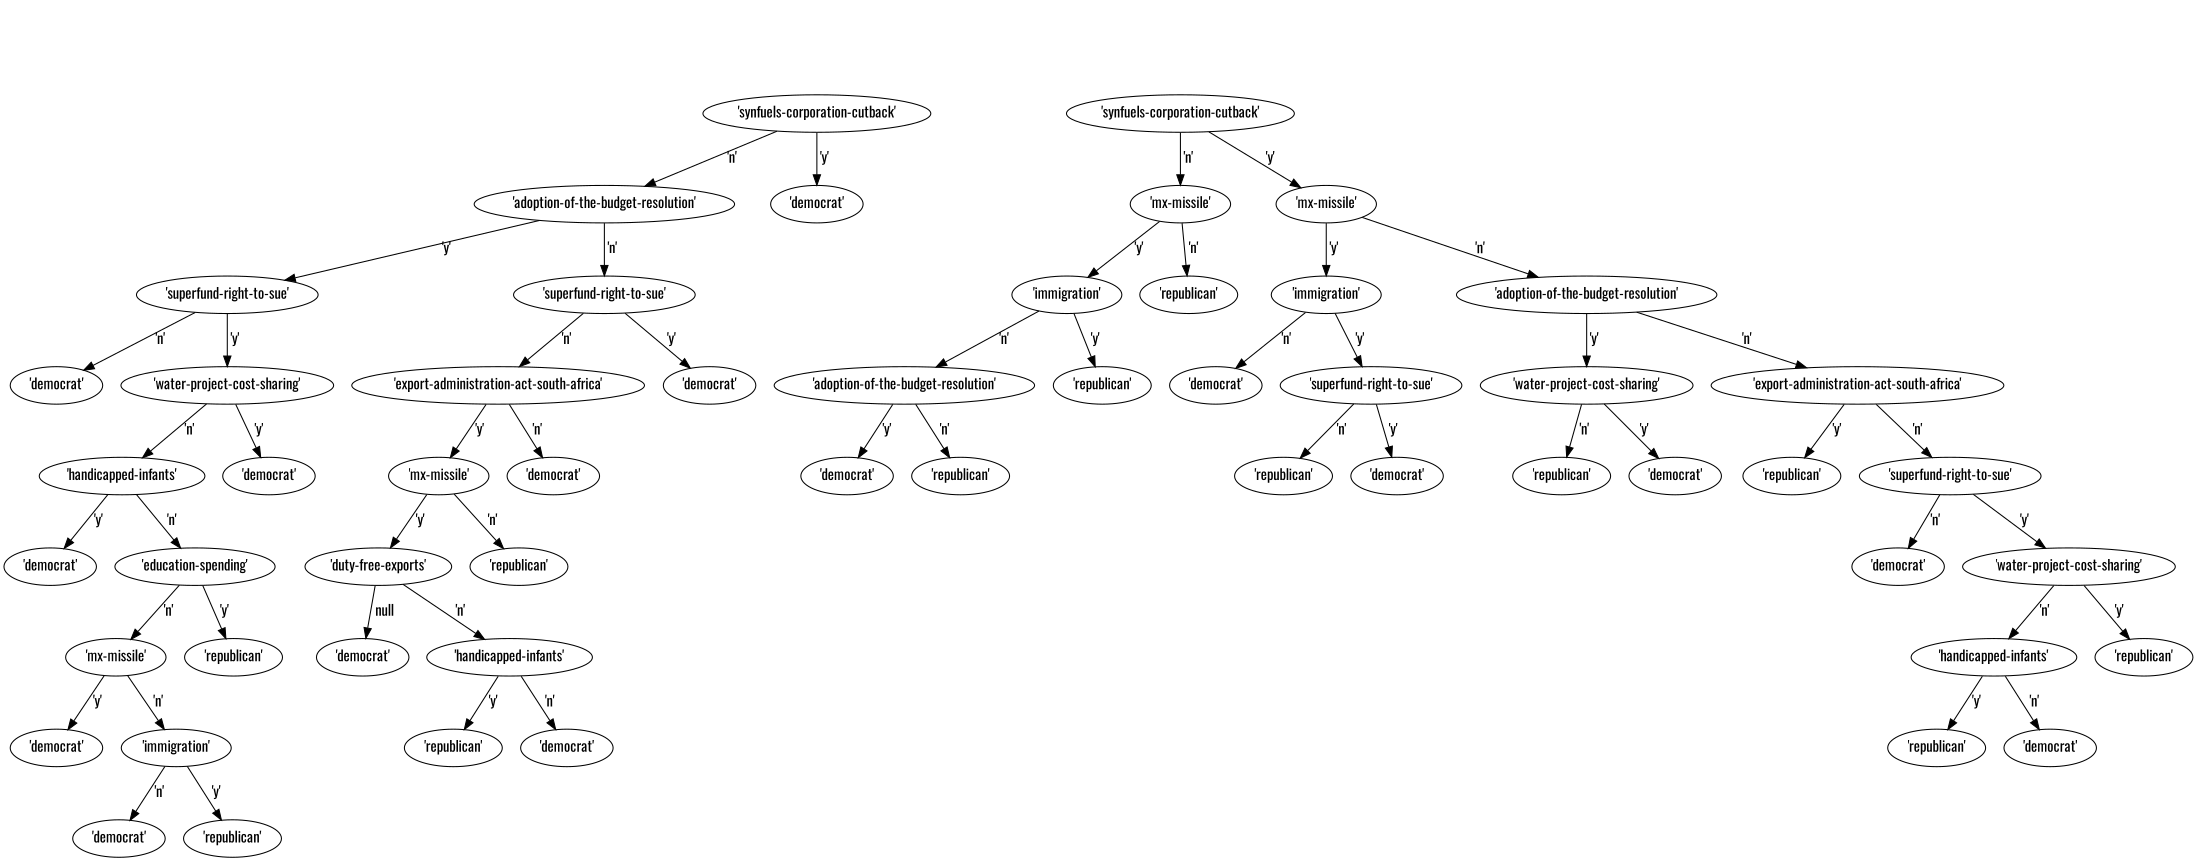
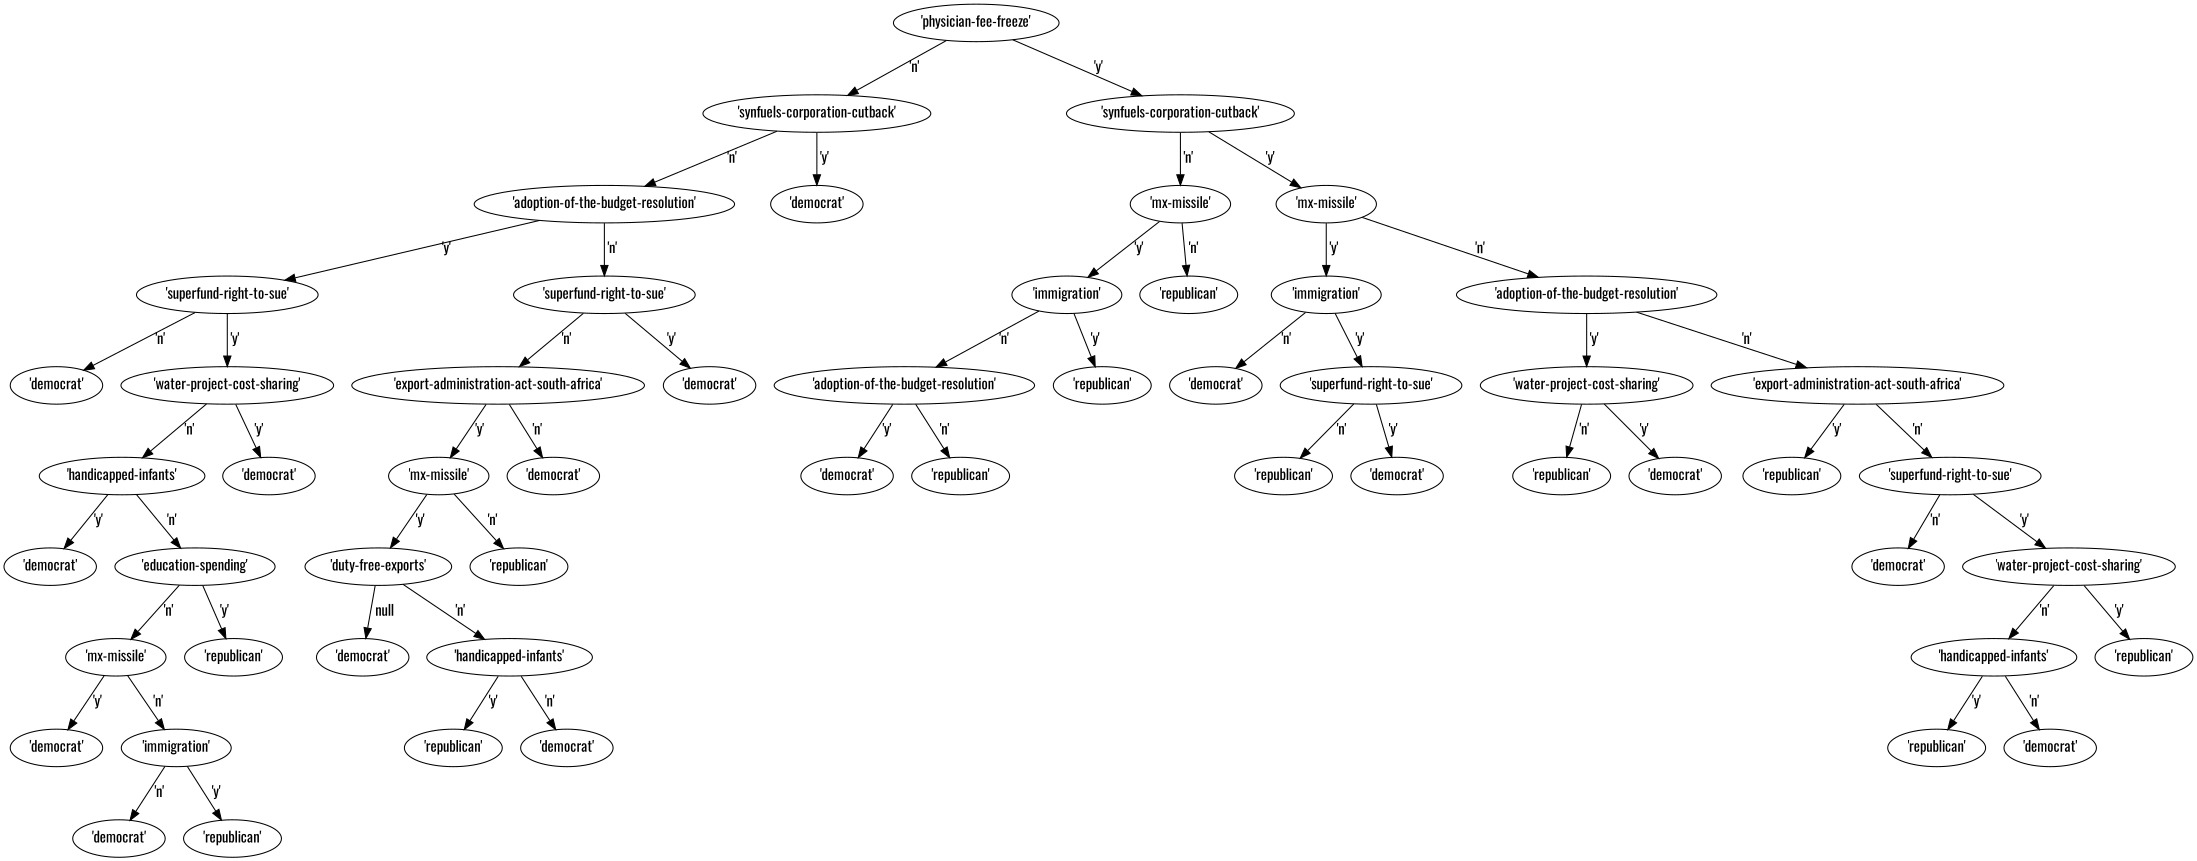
node "'physician-fee-freeze'": added
